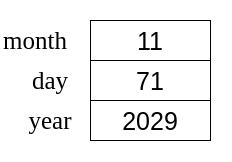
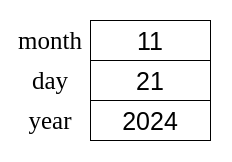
node "month": moved (36, 41) -> (51, 41)
node "71": label "71" -> "21"
node "2029": label "2029" -> "2024"
